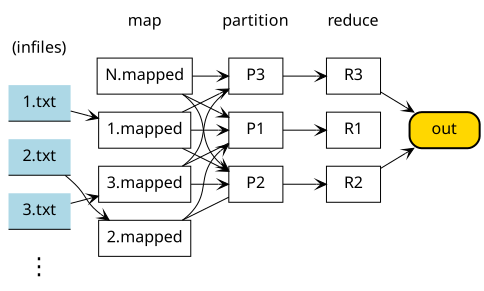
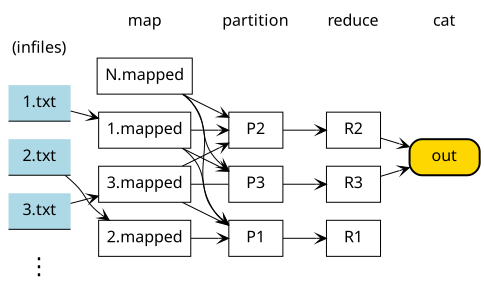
node "cat": added
edge "P2" -- "2.mapped": removed
